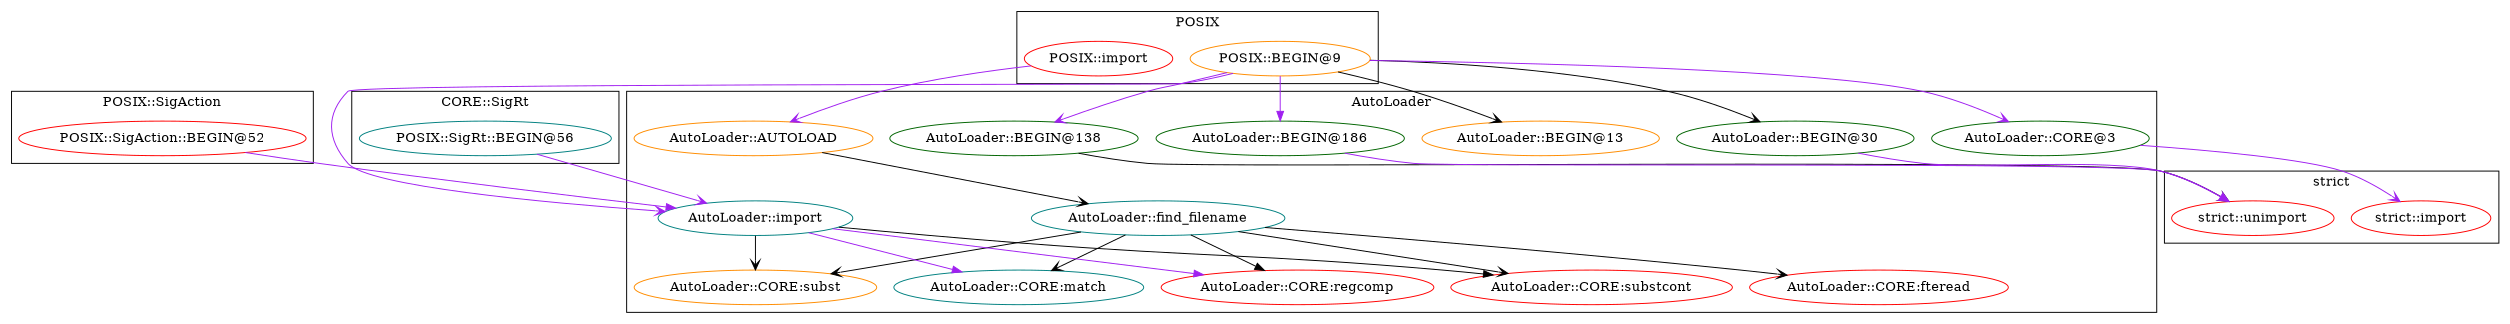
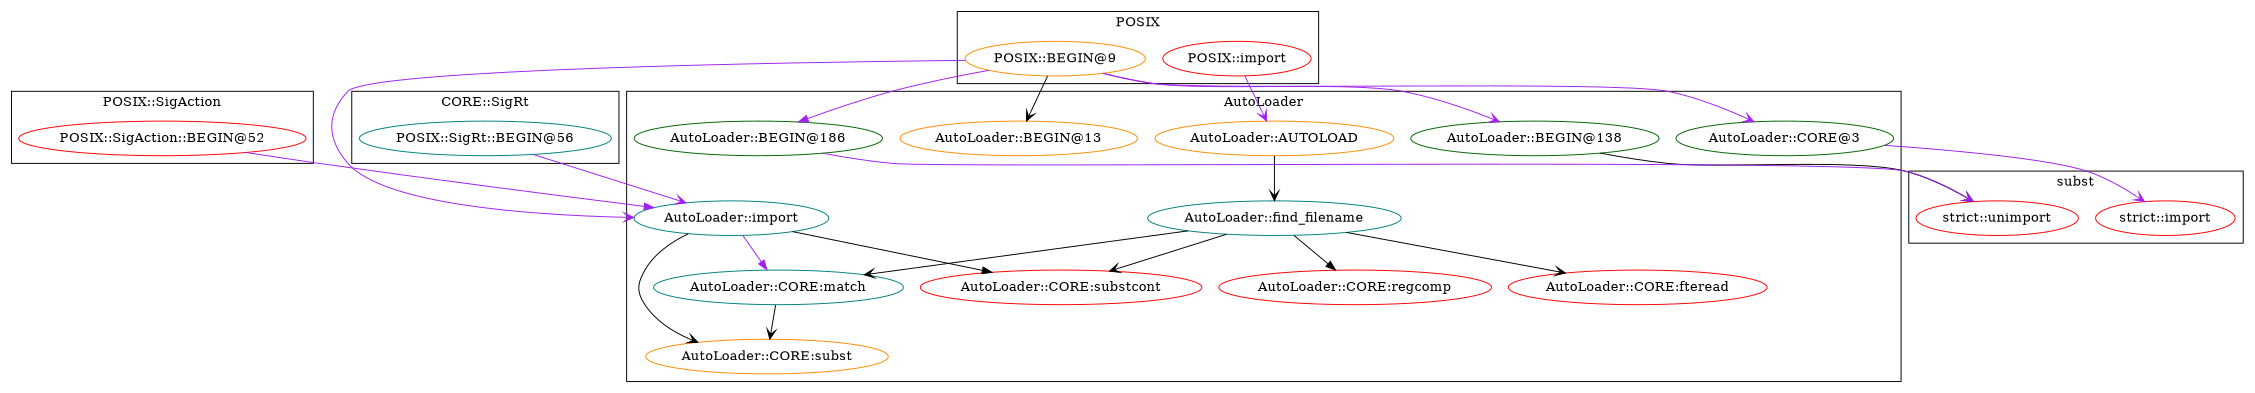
node "AutoLoader::BEGIN@30": removed
cluster "strict": label "strict" -> "subst"
edge "AutoLoader::import" -> "AutoLoader::CORE:regcomp": removed
edge "AutoLoader::find_filename" -> "AutoLoader::CORE:subst": now "AutoLoader::CORE:match" -> "AutoLoader::CORE:subst"
